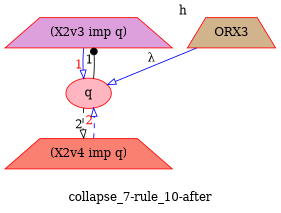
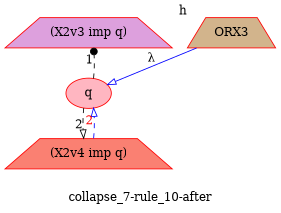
edge "(X2v3 imp q)" -> "q": removed, label "1"
edge "q" -> "(X2v3 imp q)": style solid -> dashed
